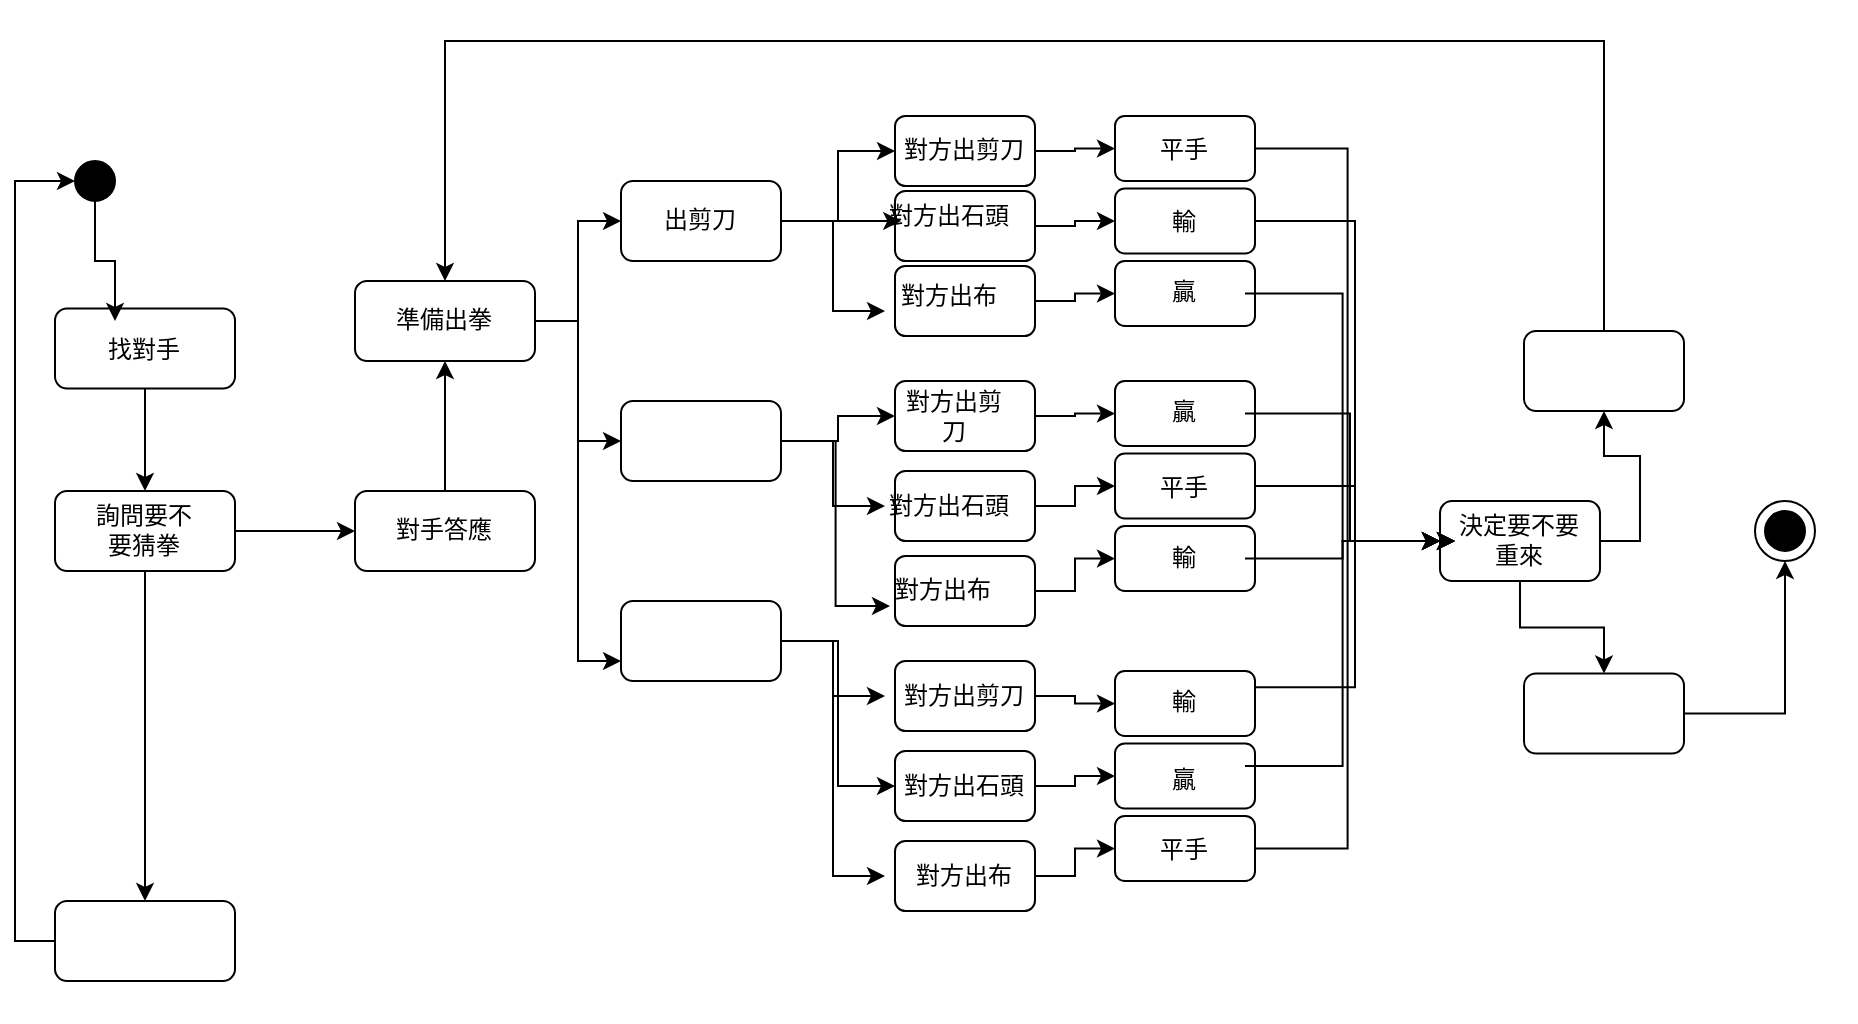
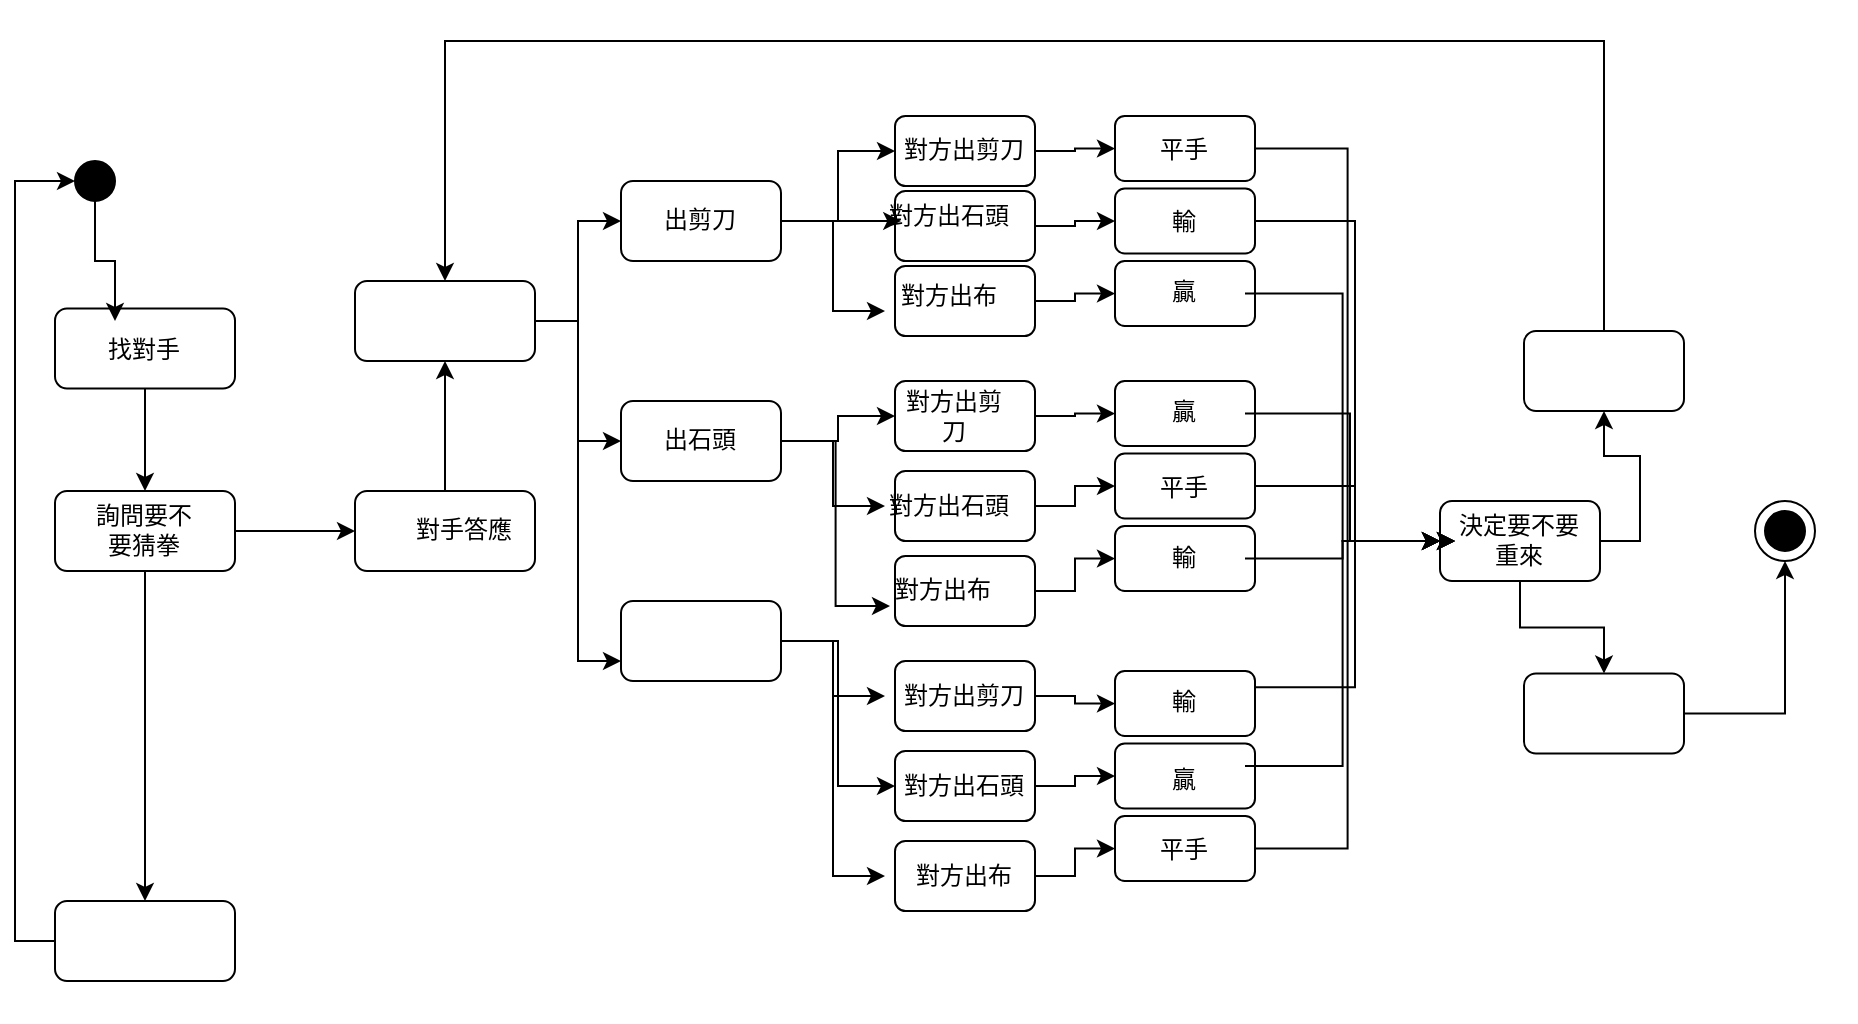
node "準備出拳": removed
node "出石頭": added
node "對手答應": moved (445, 531) -> (465, 531)
